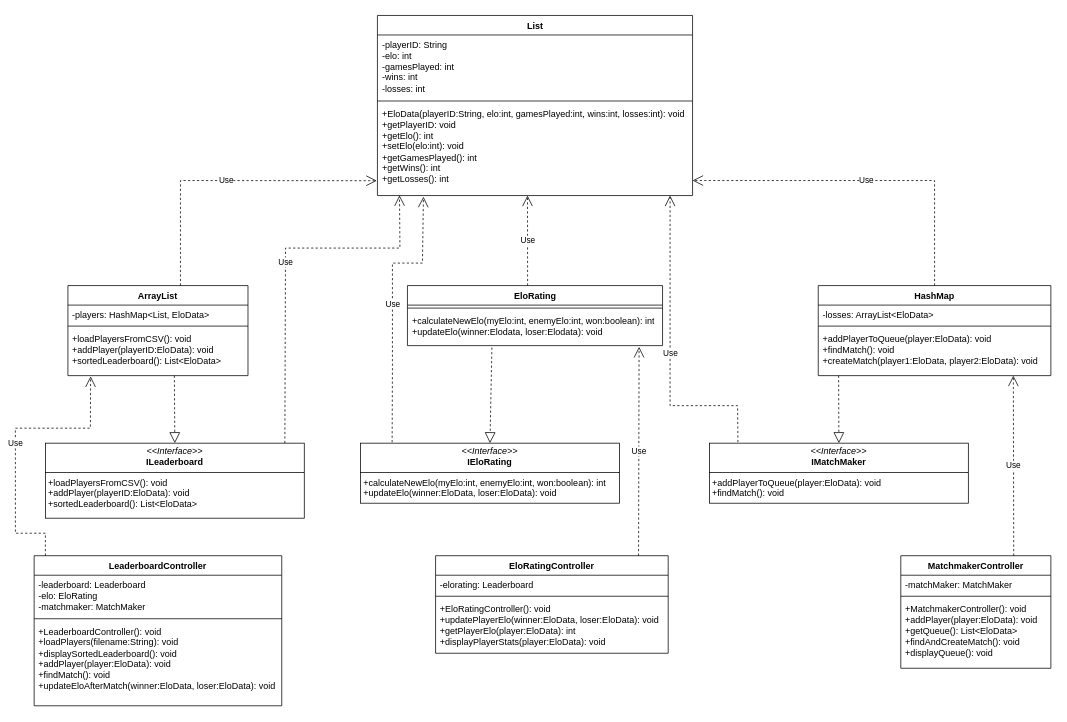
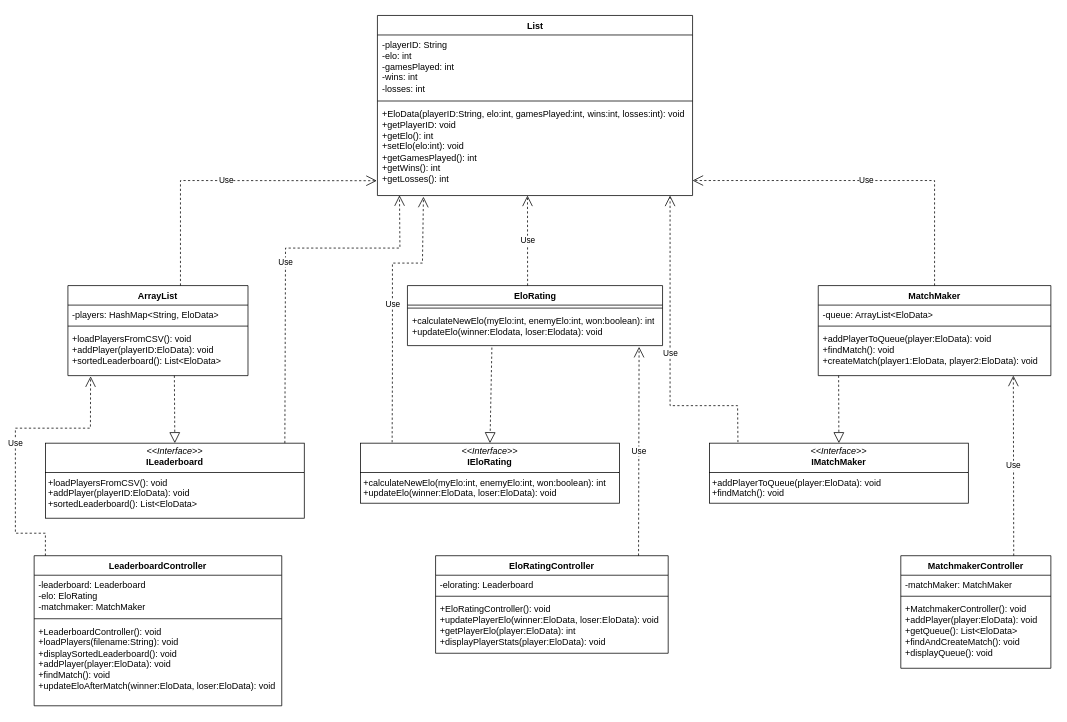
node "HashMap": label "HashMap" -> "MatchMaker"
node "-players: HashMap<List, EloData>": label "-players: HashMap<List, EloData>" -> "-players: HashMap<String, EloData>"
node "-losses: ArrayList<EloData>": label "-losses: ArrayList<EloData>" -> "-queue: ArrayList<EloData>"
